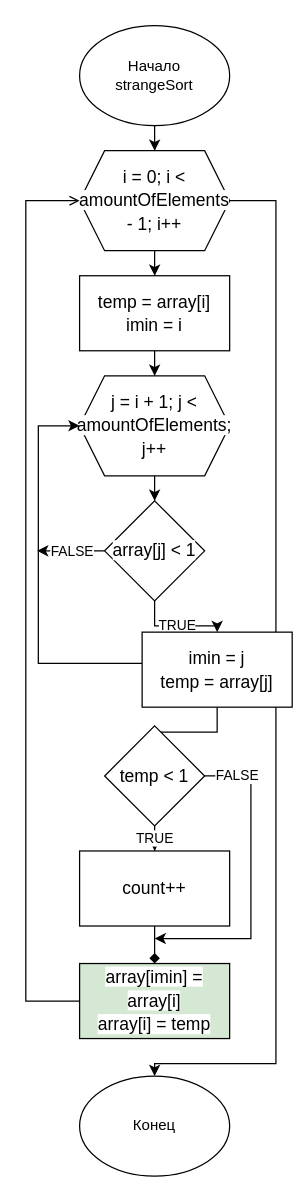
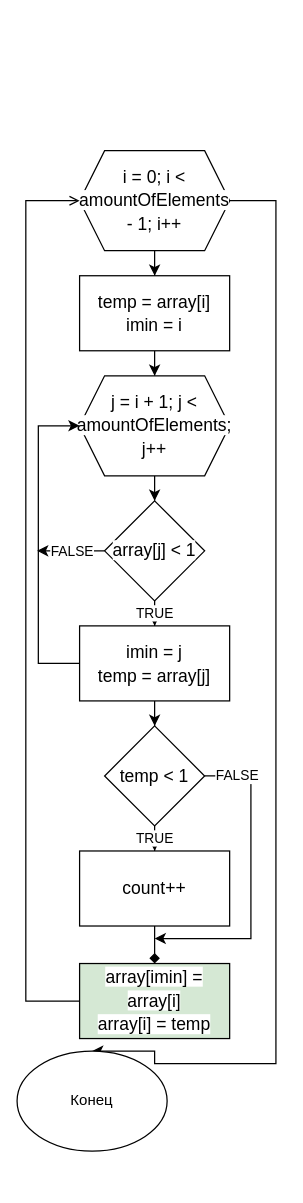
node "Начало strangeSort": removed
edge "Начало strangeSort" -> "i = 0; i < amountOfElements - 1; i++": removed
node "imin = j temp = array[j]": moved (217, 669) -> (154, 663)
node "Конец": moved (154, 1126) -> (92, 1101)
